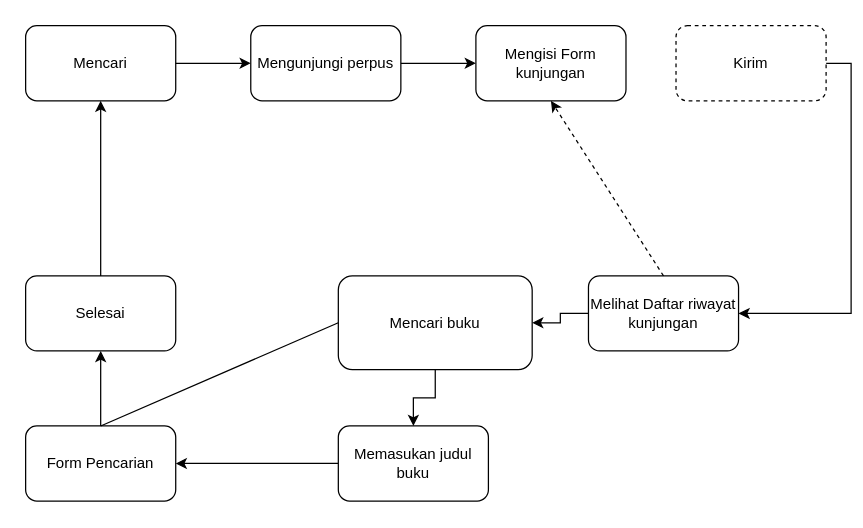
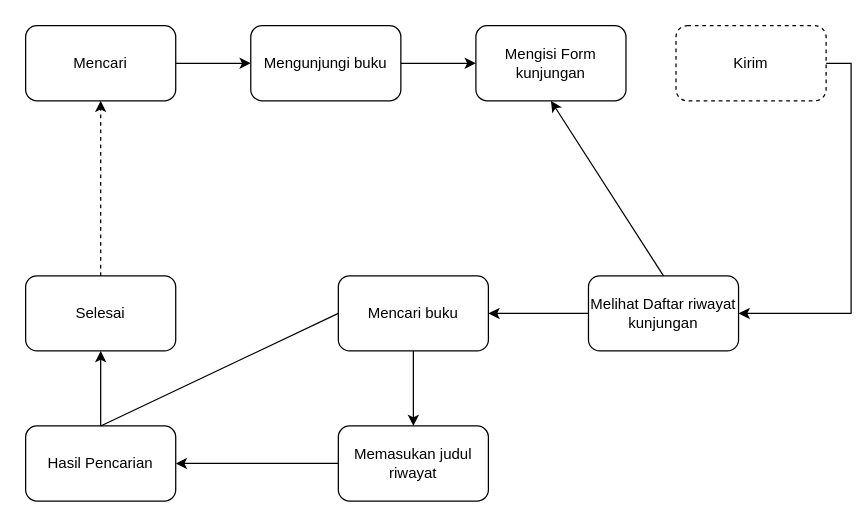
node "Mengunjungi perpus": label "Mengunjungi perpus" -> "Mengunjungi buku"
edge "Selesai" -> "Mencari": style solid -> dashed
edge "Melihat Daftar riwayat kunjungan" -> "Mengisi Form kunjungan": style dashed -> solid
node "Mencari buku": size 194x94 -> 150x75
node "Form Pencarian": label "Form Pencarian" -> "Hasil Pencarian"
node "Memasukan judul buku": label "Memasukan judul buku" -> "Memasukan judul riwayat"
